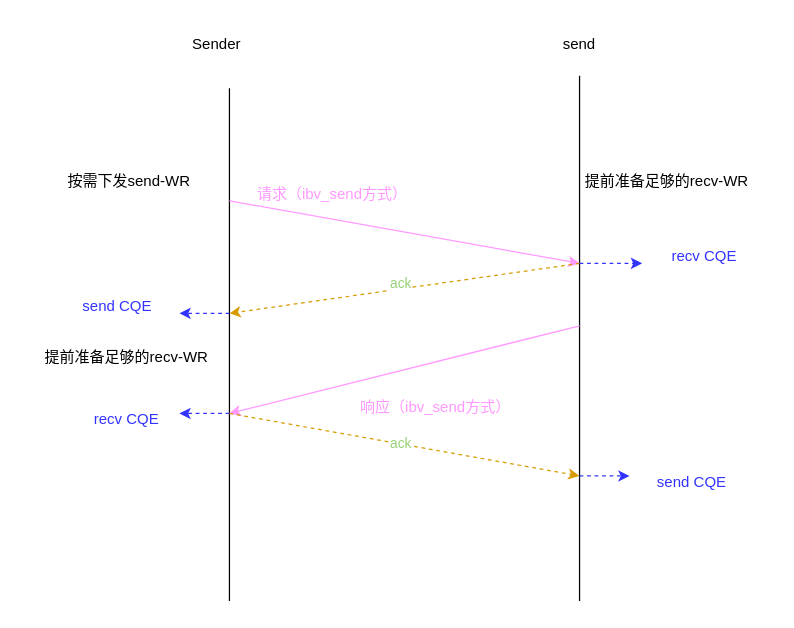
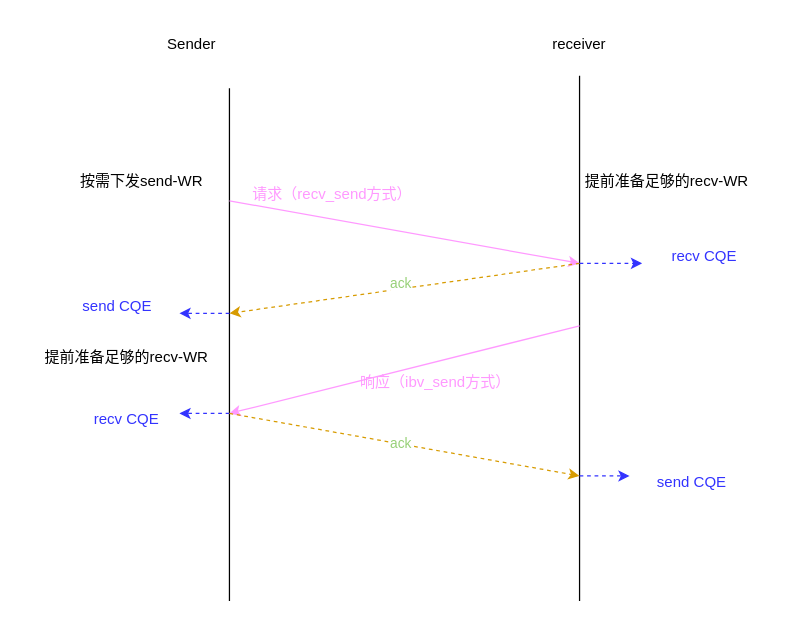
node "Sender": moved (217, 44) -> (192, 44)
node "send": label "send" -> "receiver"
node "按需下发send-WR": moved (129, 182) -> (142, 182)
node "请求（ibv_send方式）": label "请求（ibv_send方式）" -> "请求（recv_send方式）"
node "响应（ibv_send方式）": moved (436, 407) -> (436, 382)
